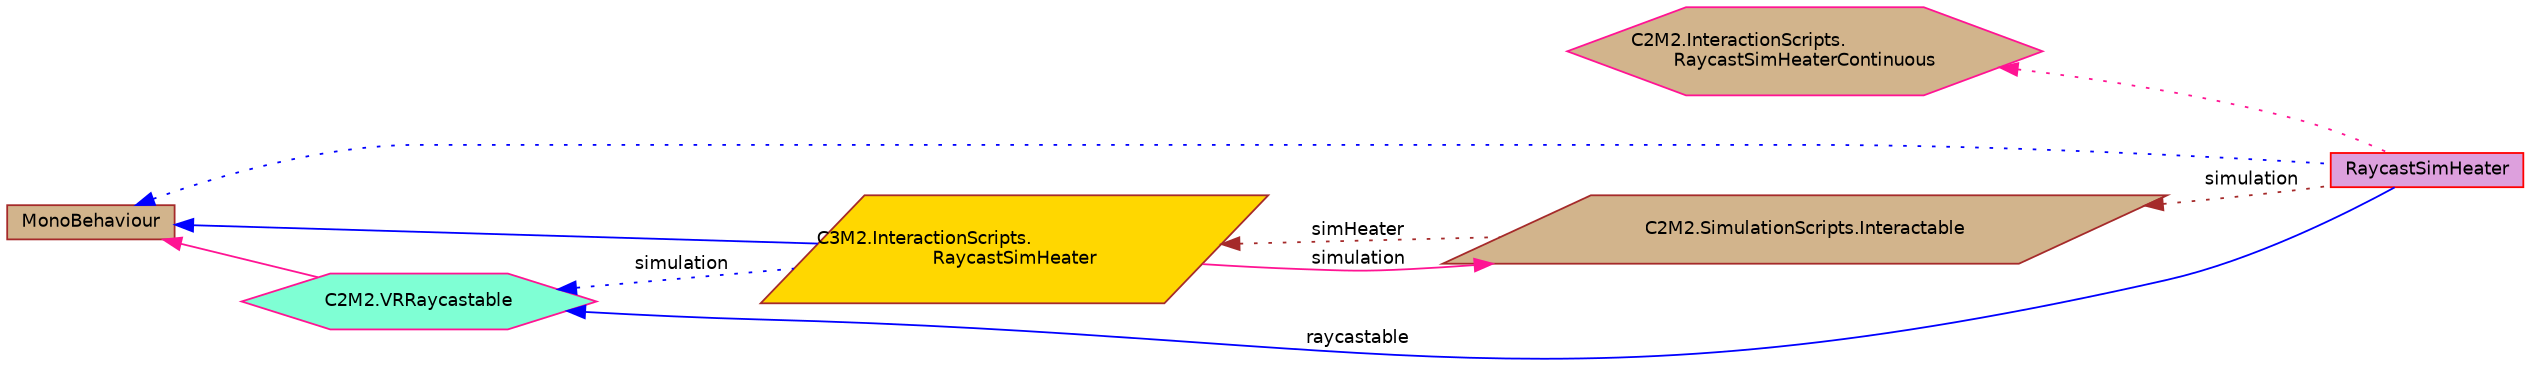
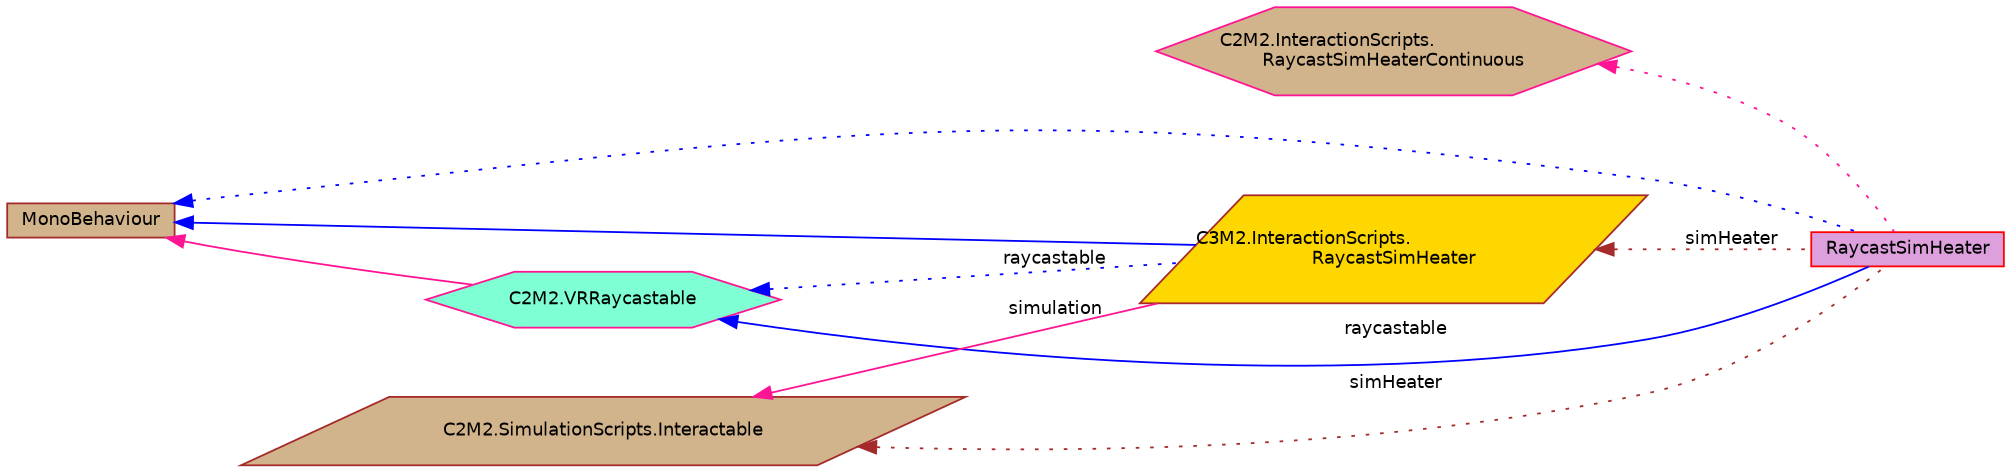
edge "RaycastSimHeater" -> "C2M2.SimulationScripts.Interactable": label " simulation" -> " simHeater"
edge "C2M2.SimulationScripts.Interactable" -> "C3M2.InteractionScripts. RaycastSimHeater": now "RaycastSimHeater" -> "C3M2.InteractionScripts. RaycastSimHeater"
edge "C3M2.InteractionScripts. RaycastSimHeater" -> "C2M2.VRRaycastable": label " simulation" -> " raycastable"
